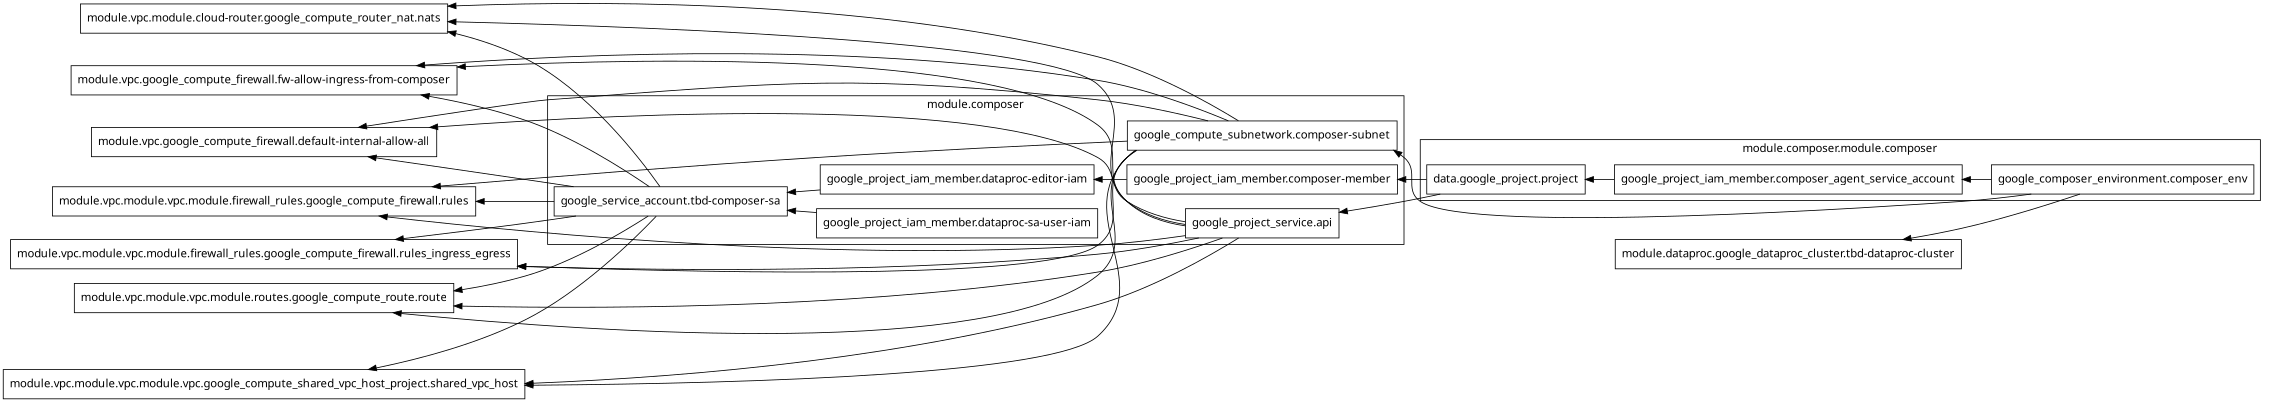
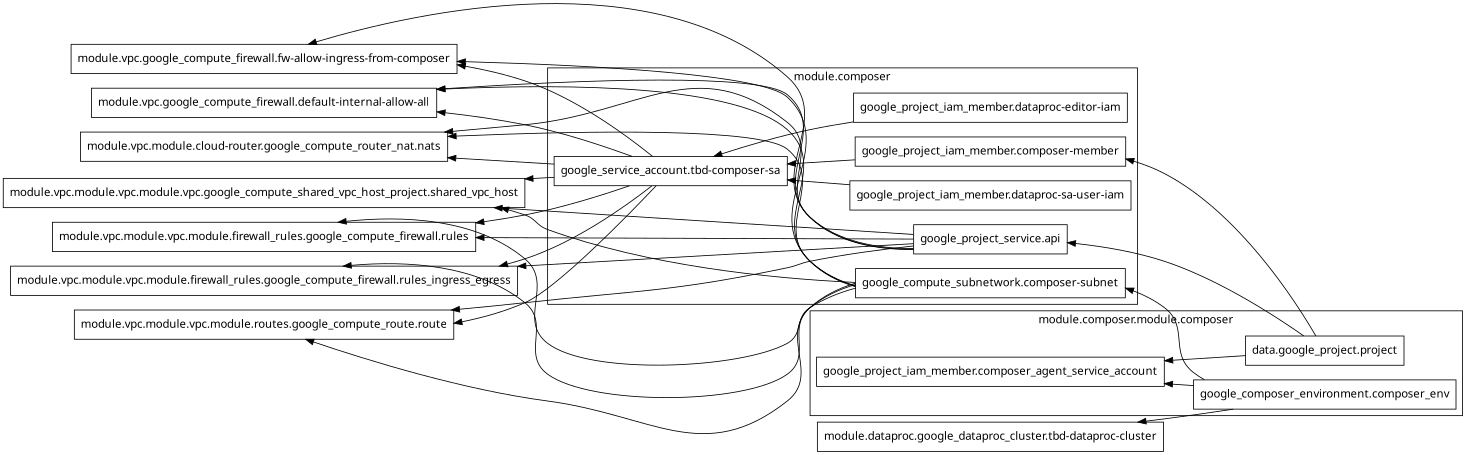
edge "google_project_iam_member.composer-member" -> "google_project_iam_member.dataproc-editor-iam": now "google_project_iam_member.composer-member" -> "google_service_account.tbd-composer-sa"
edge "google_project_iam_member.composer_agent_service_account" -> "data.google_project.project": reversed
